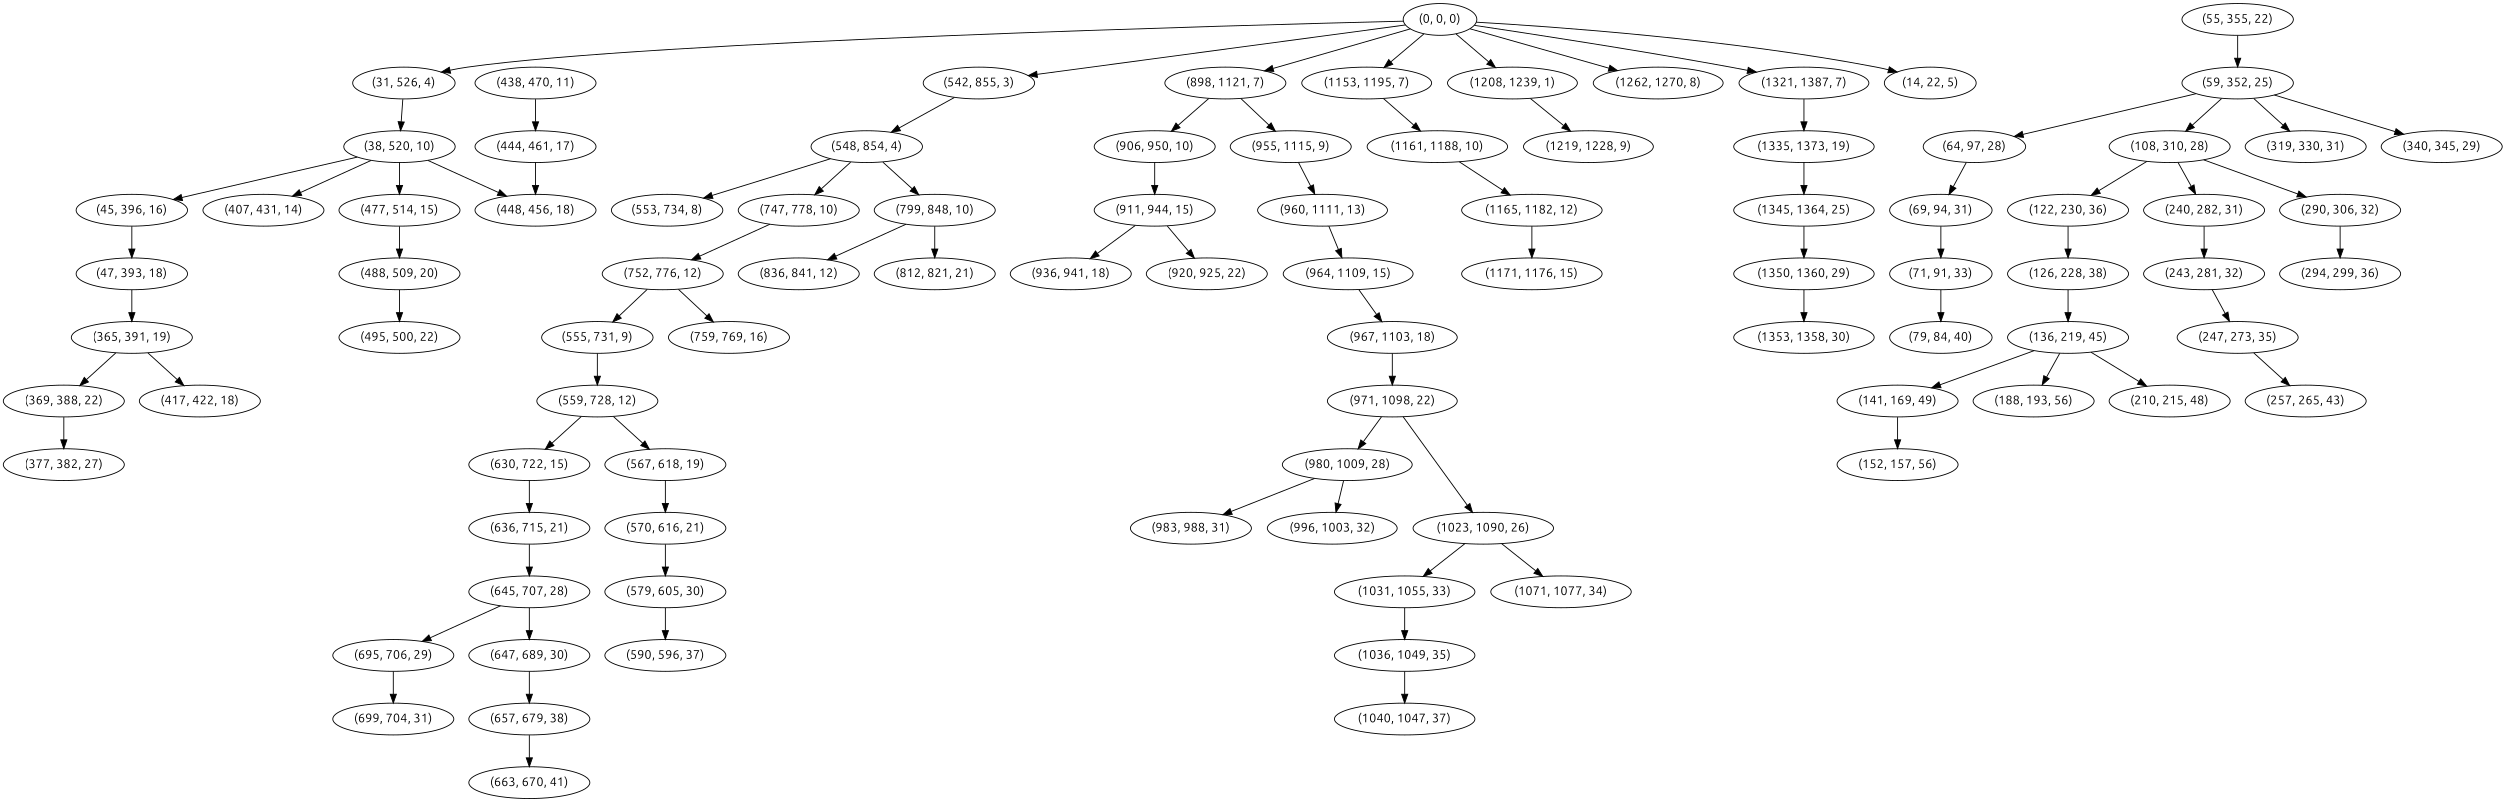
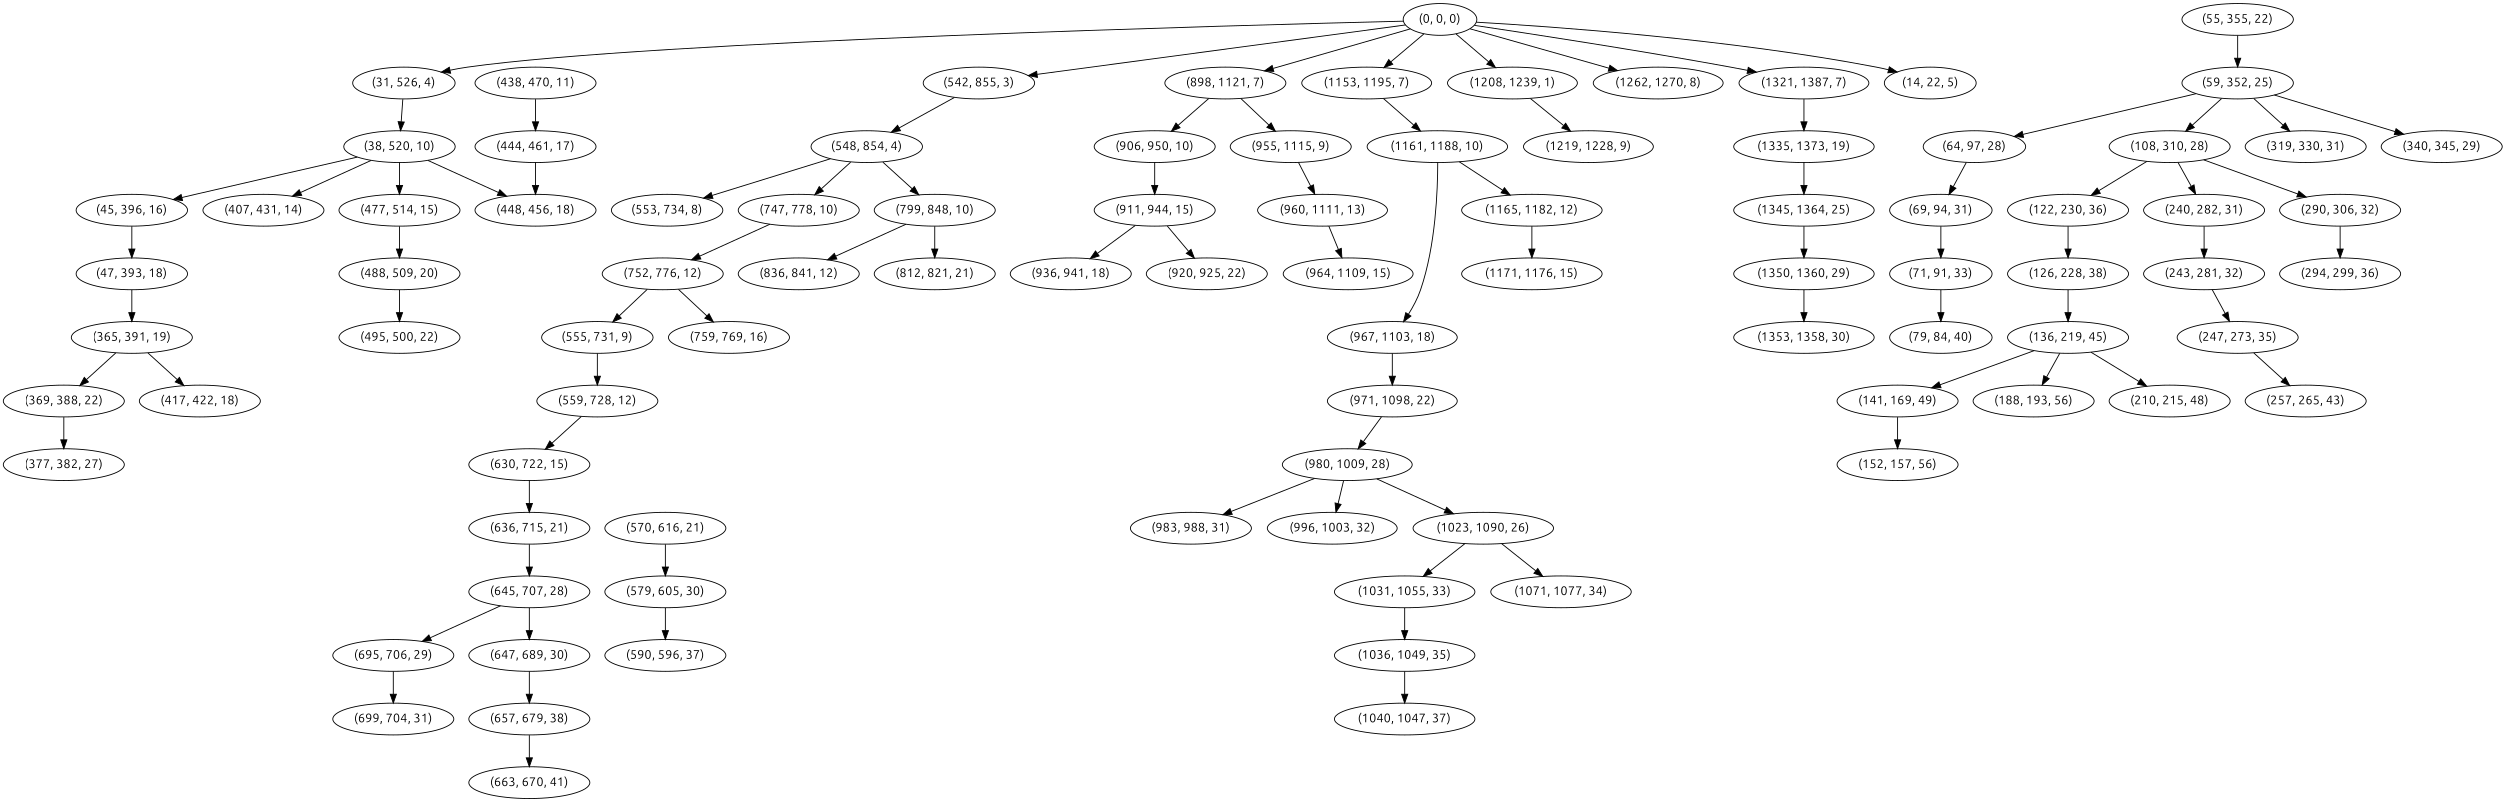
edge "(964, 1109, 15)" -> "(967, 1103, 18)": now "(1161, 1188, 10)" -> "(967, 1103, 18)"
edge "(971, 1098, 22)" -> "(1023, 1090, 26)": now "(980, 1009, 28)" -> "(1023, 1090, 26)"
node "(567, 618, 19)": removed
